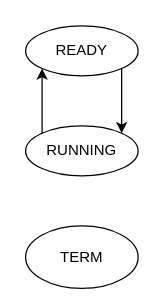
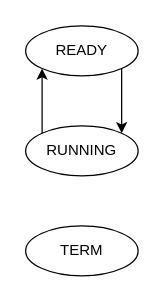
node "TERM": size 113x63 -> 113x50
